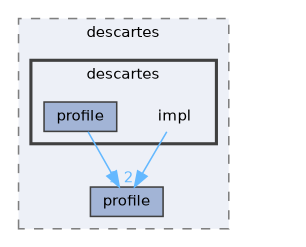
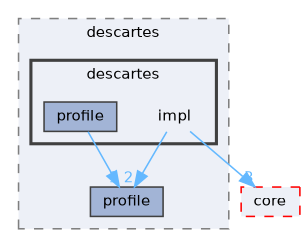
node "core": added
